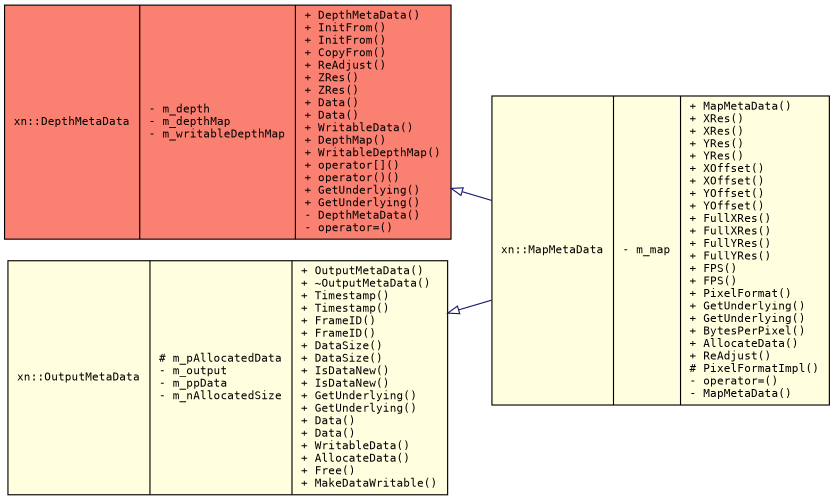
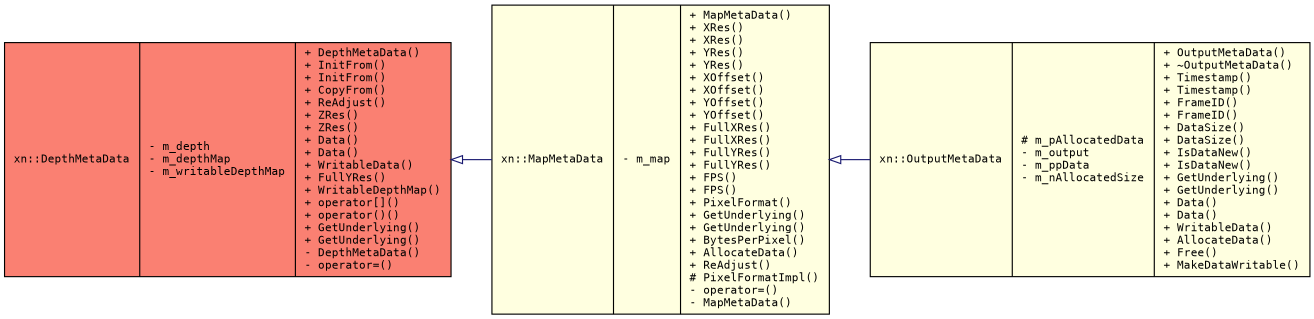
node "xn::DepthMetaData": text "+ DepthMap()" -> "+ FullYRes()"
edge "xn::MapMetaData" -> "xn::OutputMetaData": reversed
